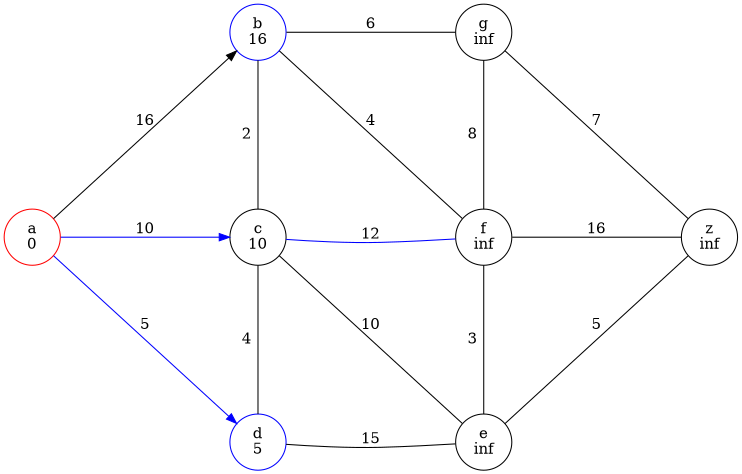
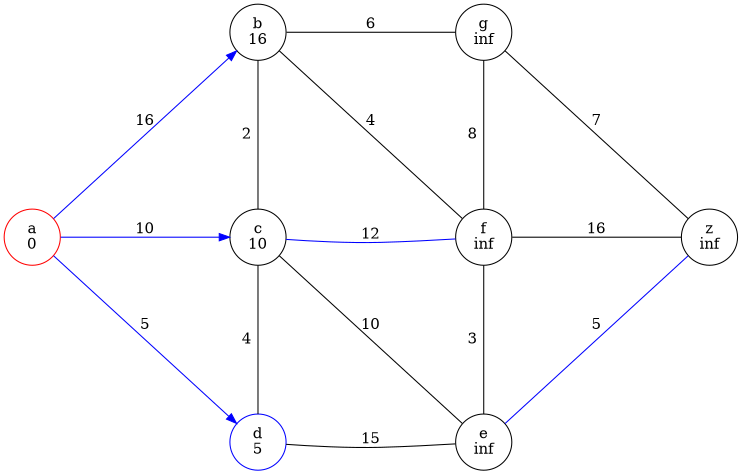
node "b 16": color blue -> black
edge "a 0" -> "b 16": color black -> blue
edge "z inf" -- "e inf": color black -> blue
